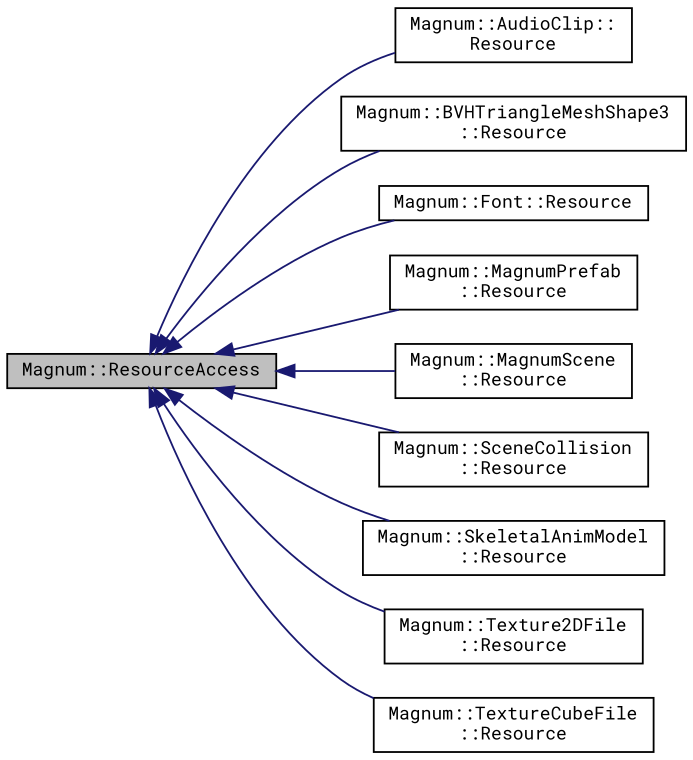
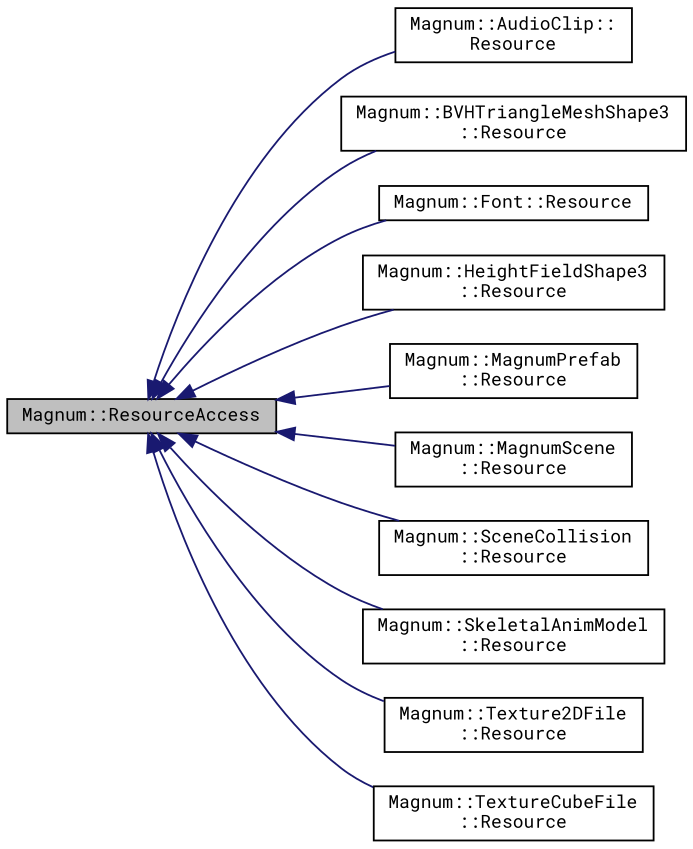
node "Magnum::HeightFieldShape3 ::Resource": added
